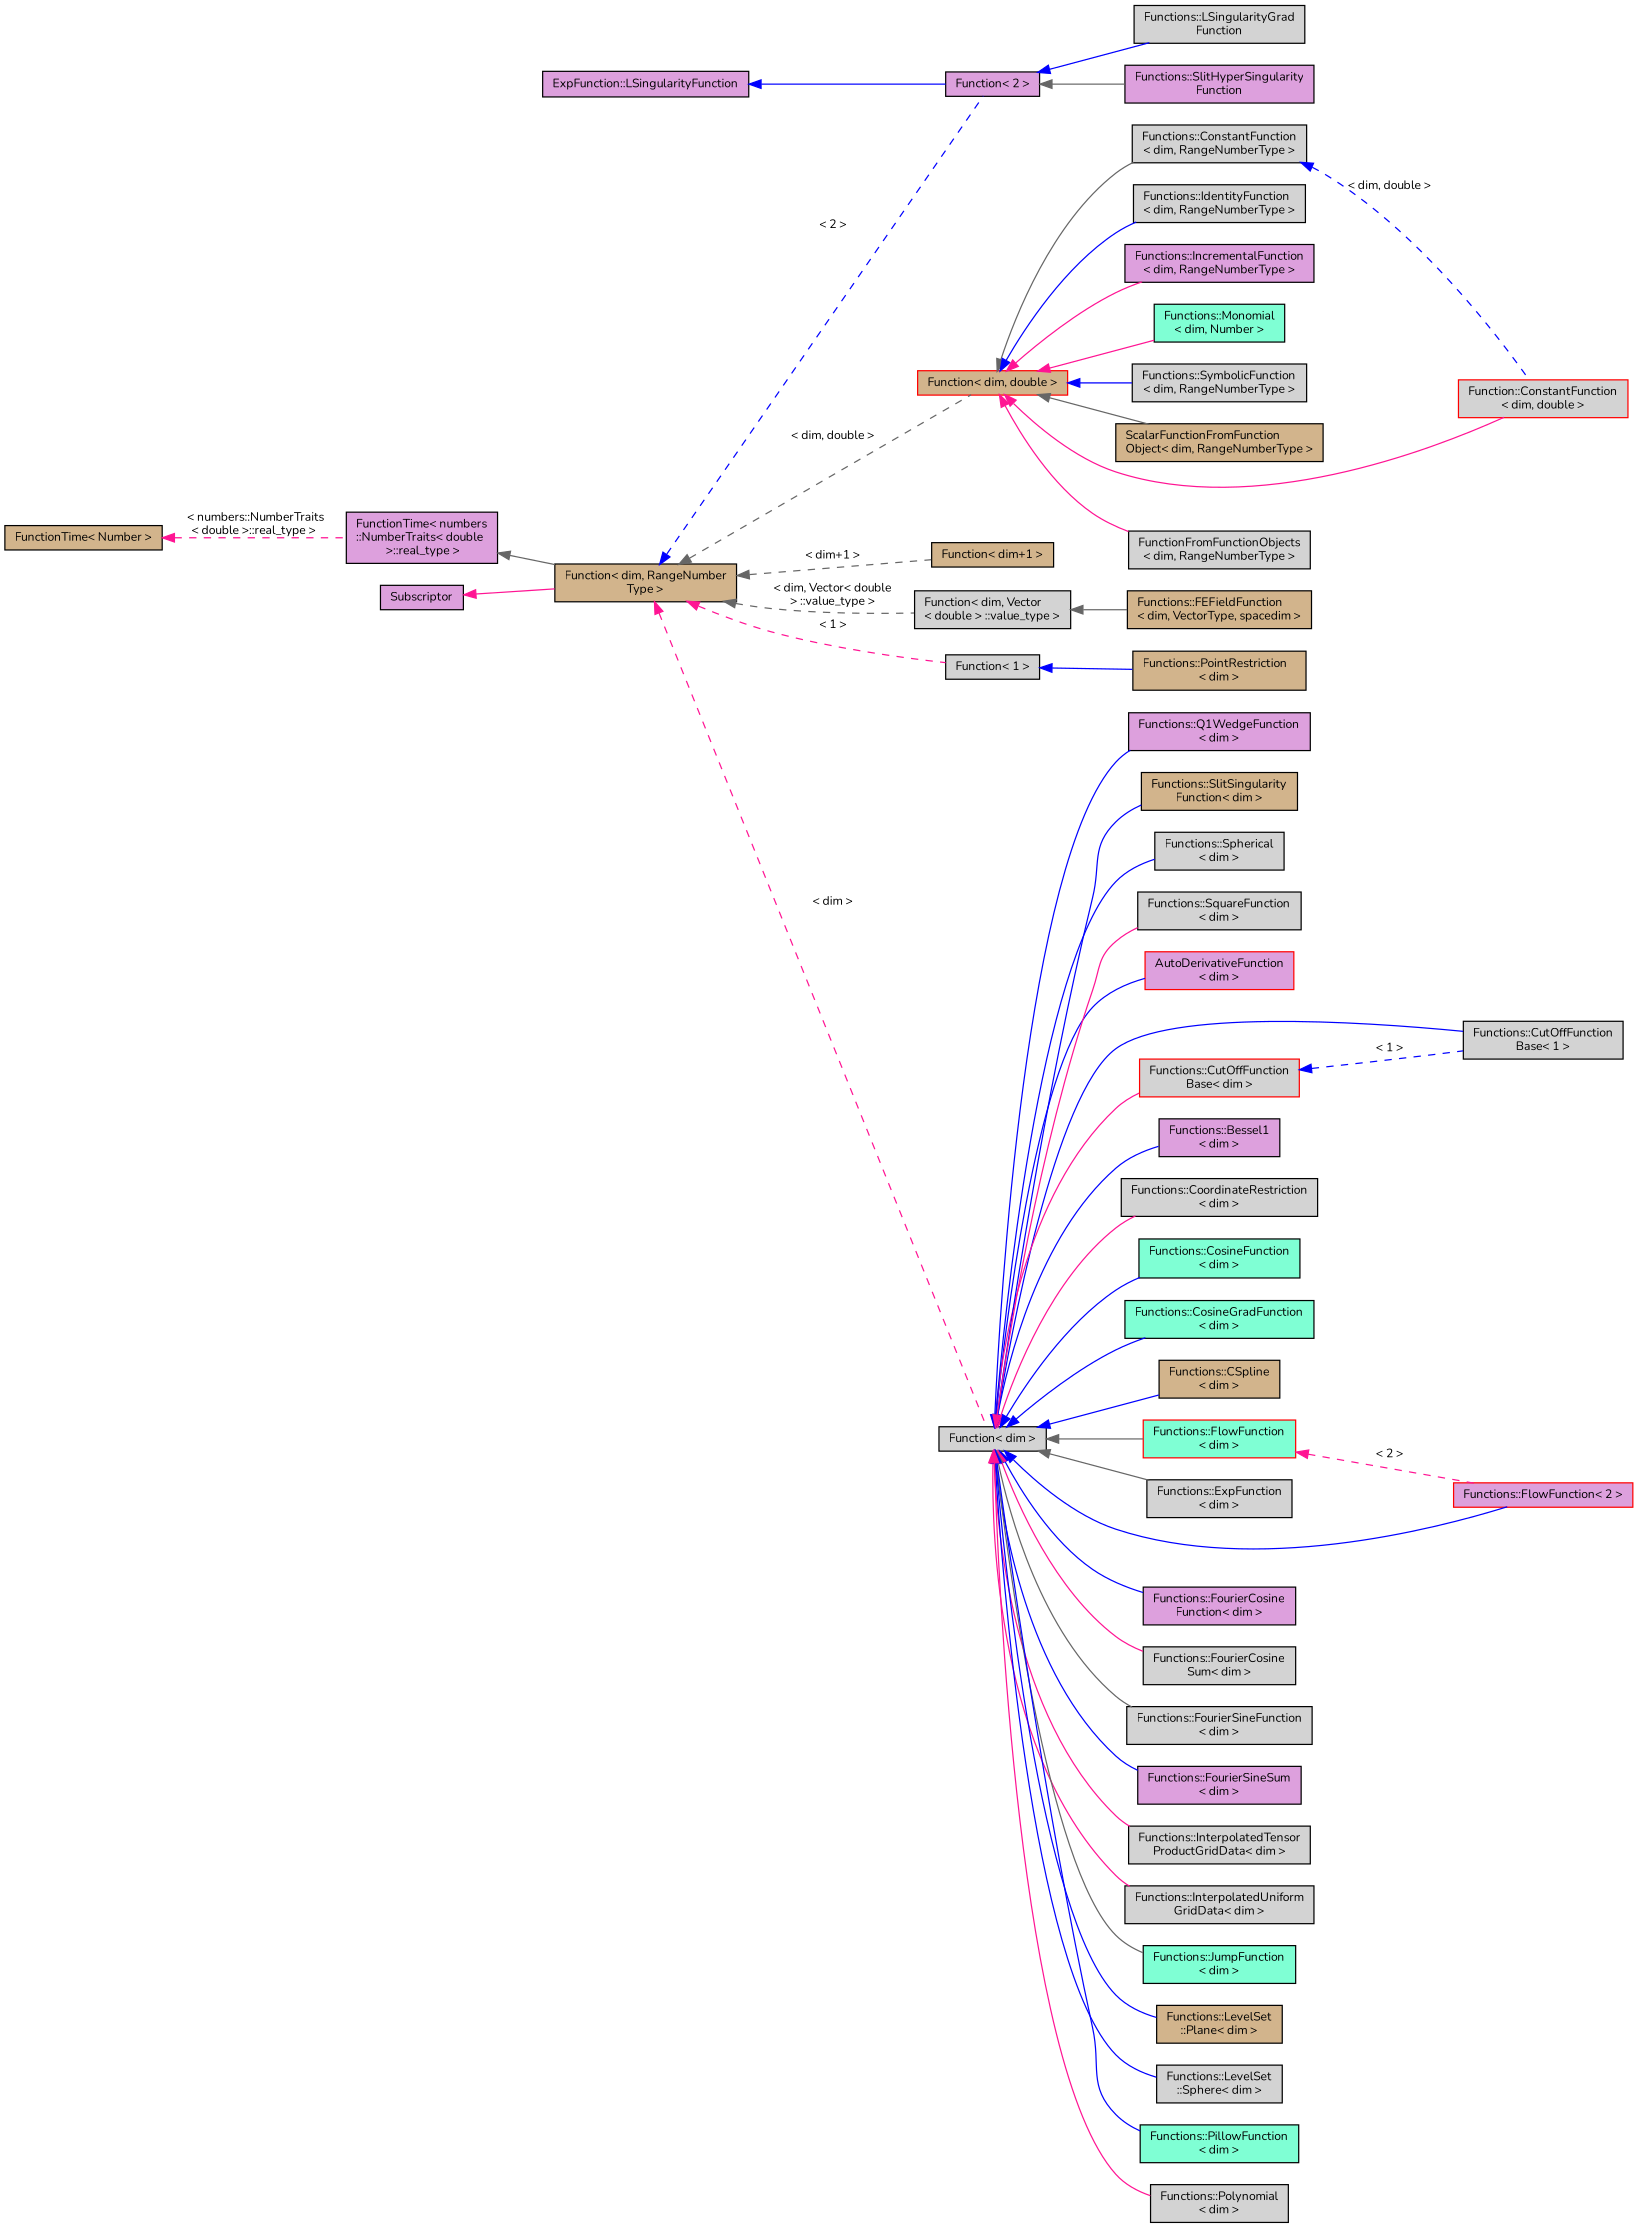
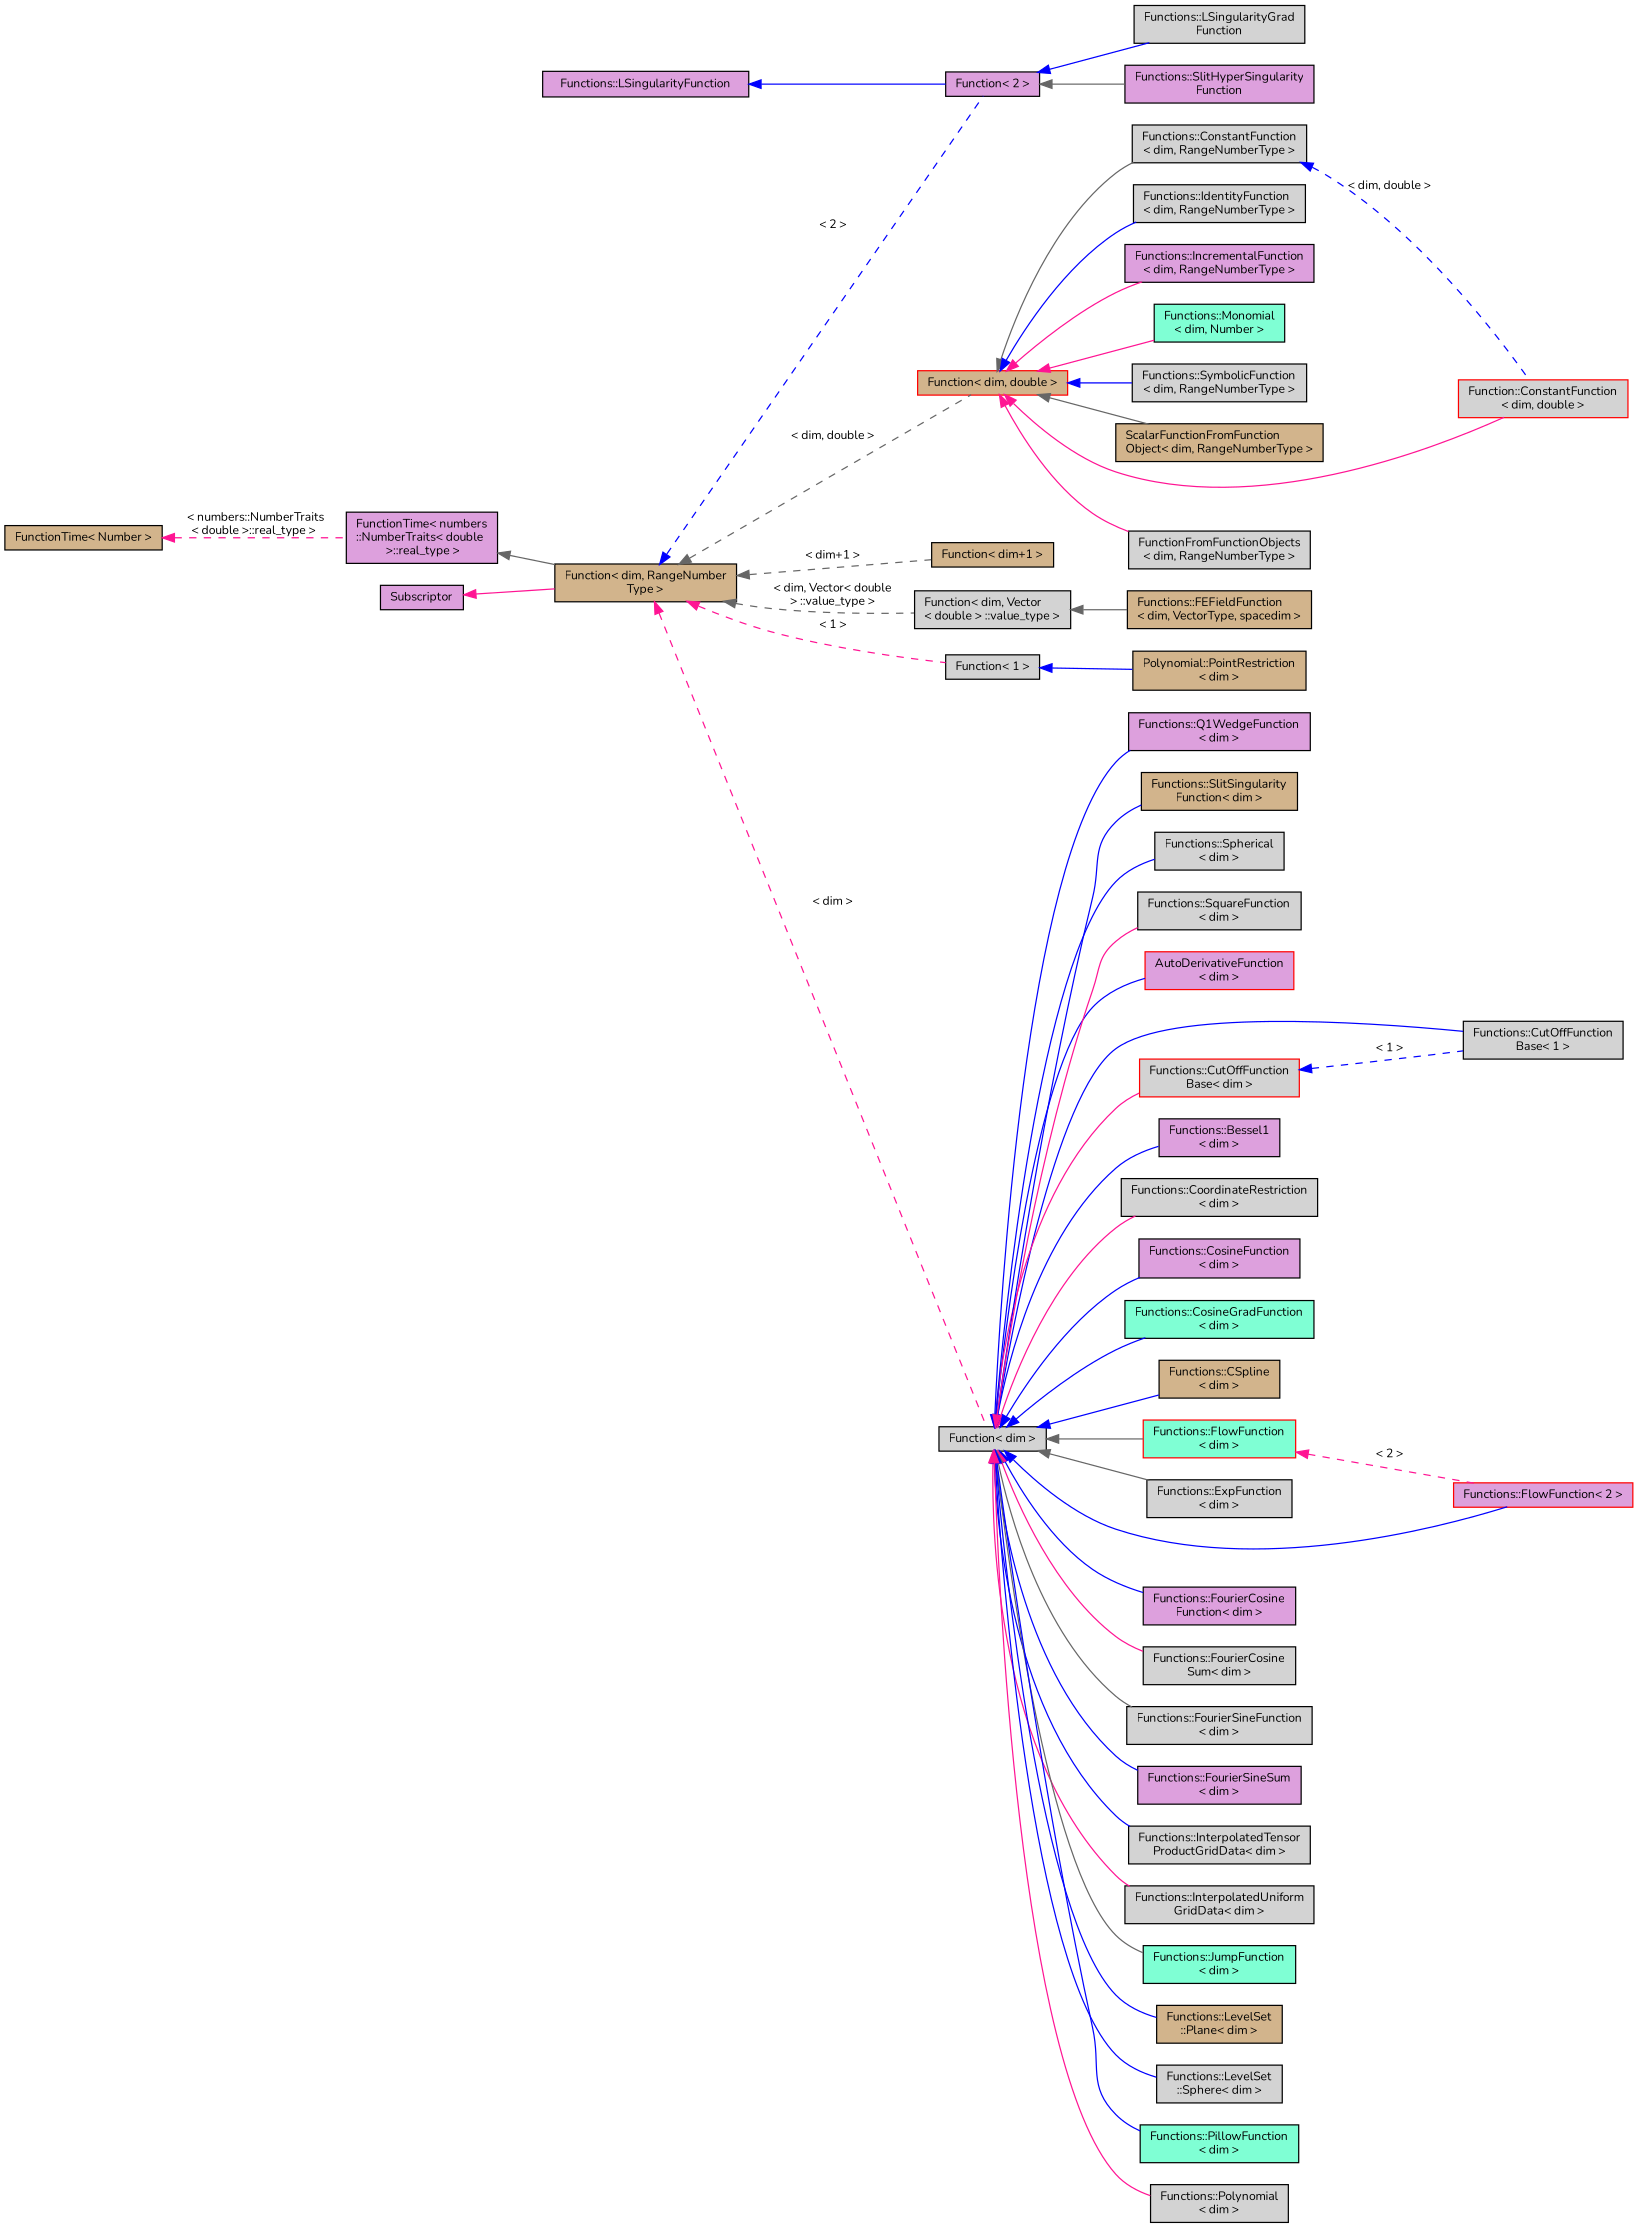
node "ExpFunction::LSingularityFunction": label "ExpFunction::LSingularityFunction" -> "Functions::LSingularityFunction"
node "Functions::PointRestriction < dim >": label "Functions::PointRestriction < dim >" -> "Polynomial::PointRestriction < dim >"
node "Functions::CosineFunction < dim >": fillcolor aquamarine -> plum
edge "Functions::InterpolatedTensor ProductGridData< dim >" -> "Function< dim >": color deeppink -> blue
